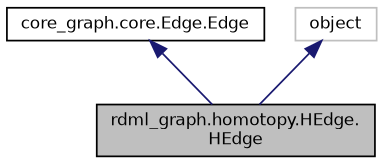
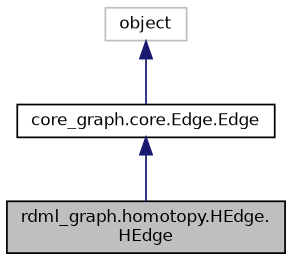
edge "rdml_graph.homotopy.HEdge. HEdge" -> "object": now "core_graph.core.Edge.Edge" -> "object"
